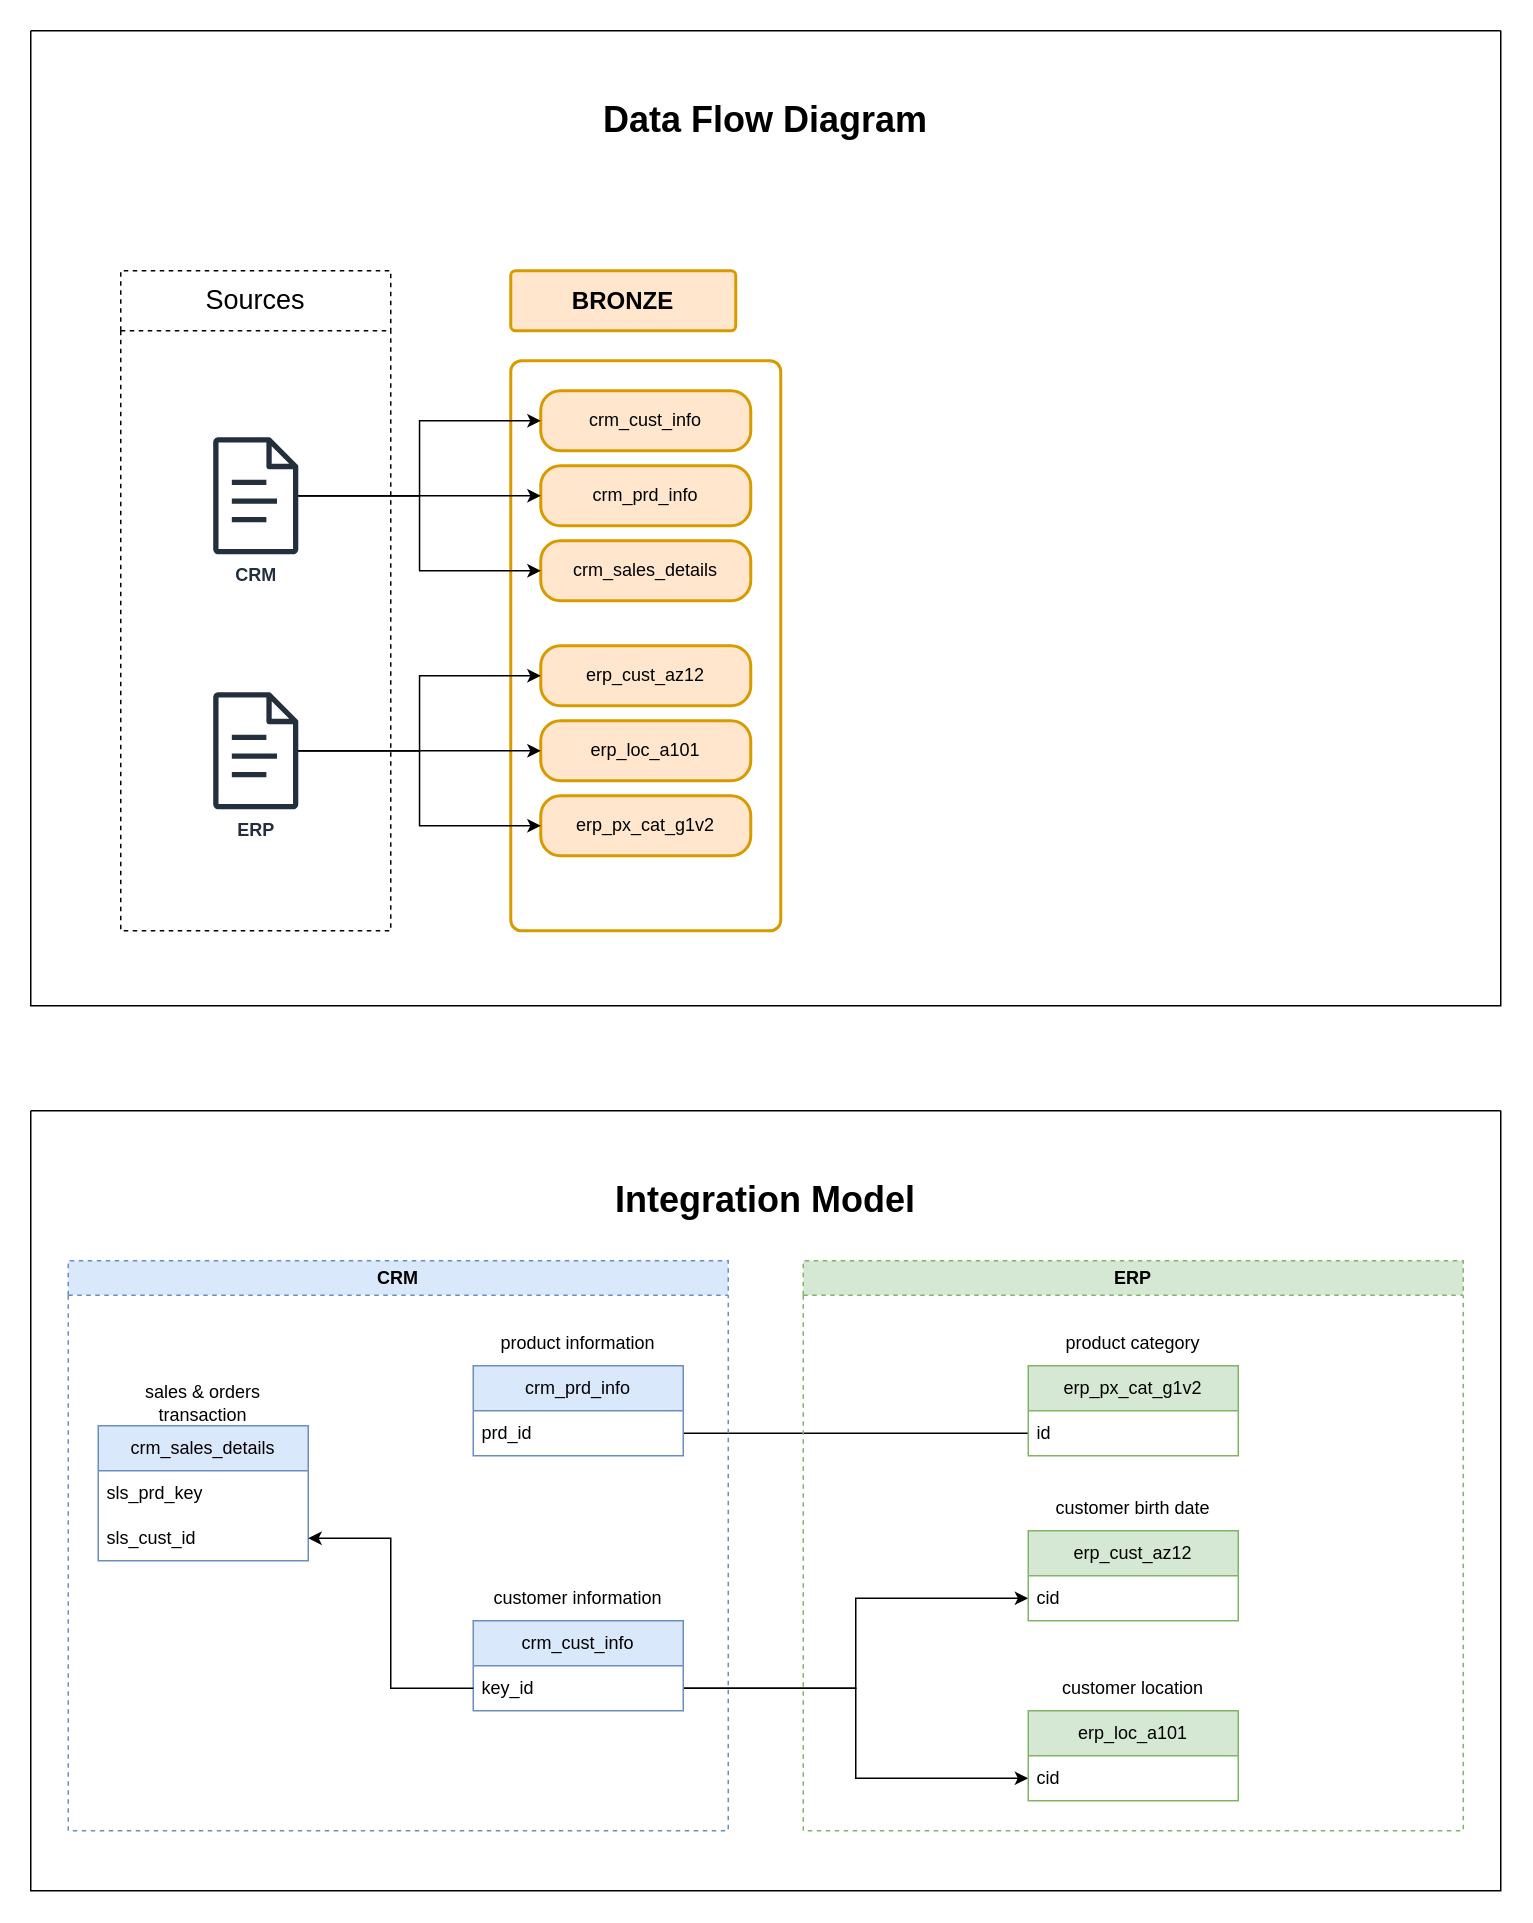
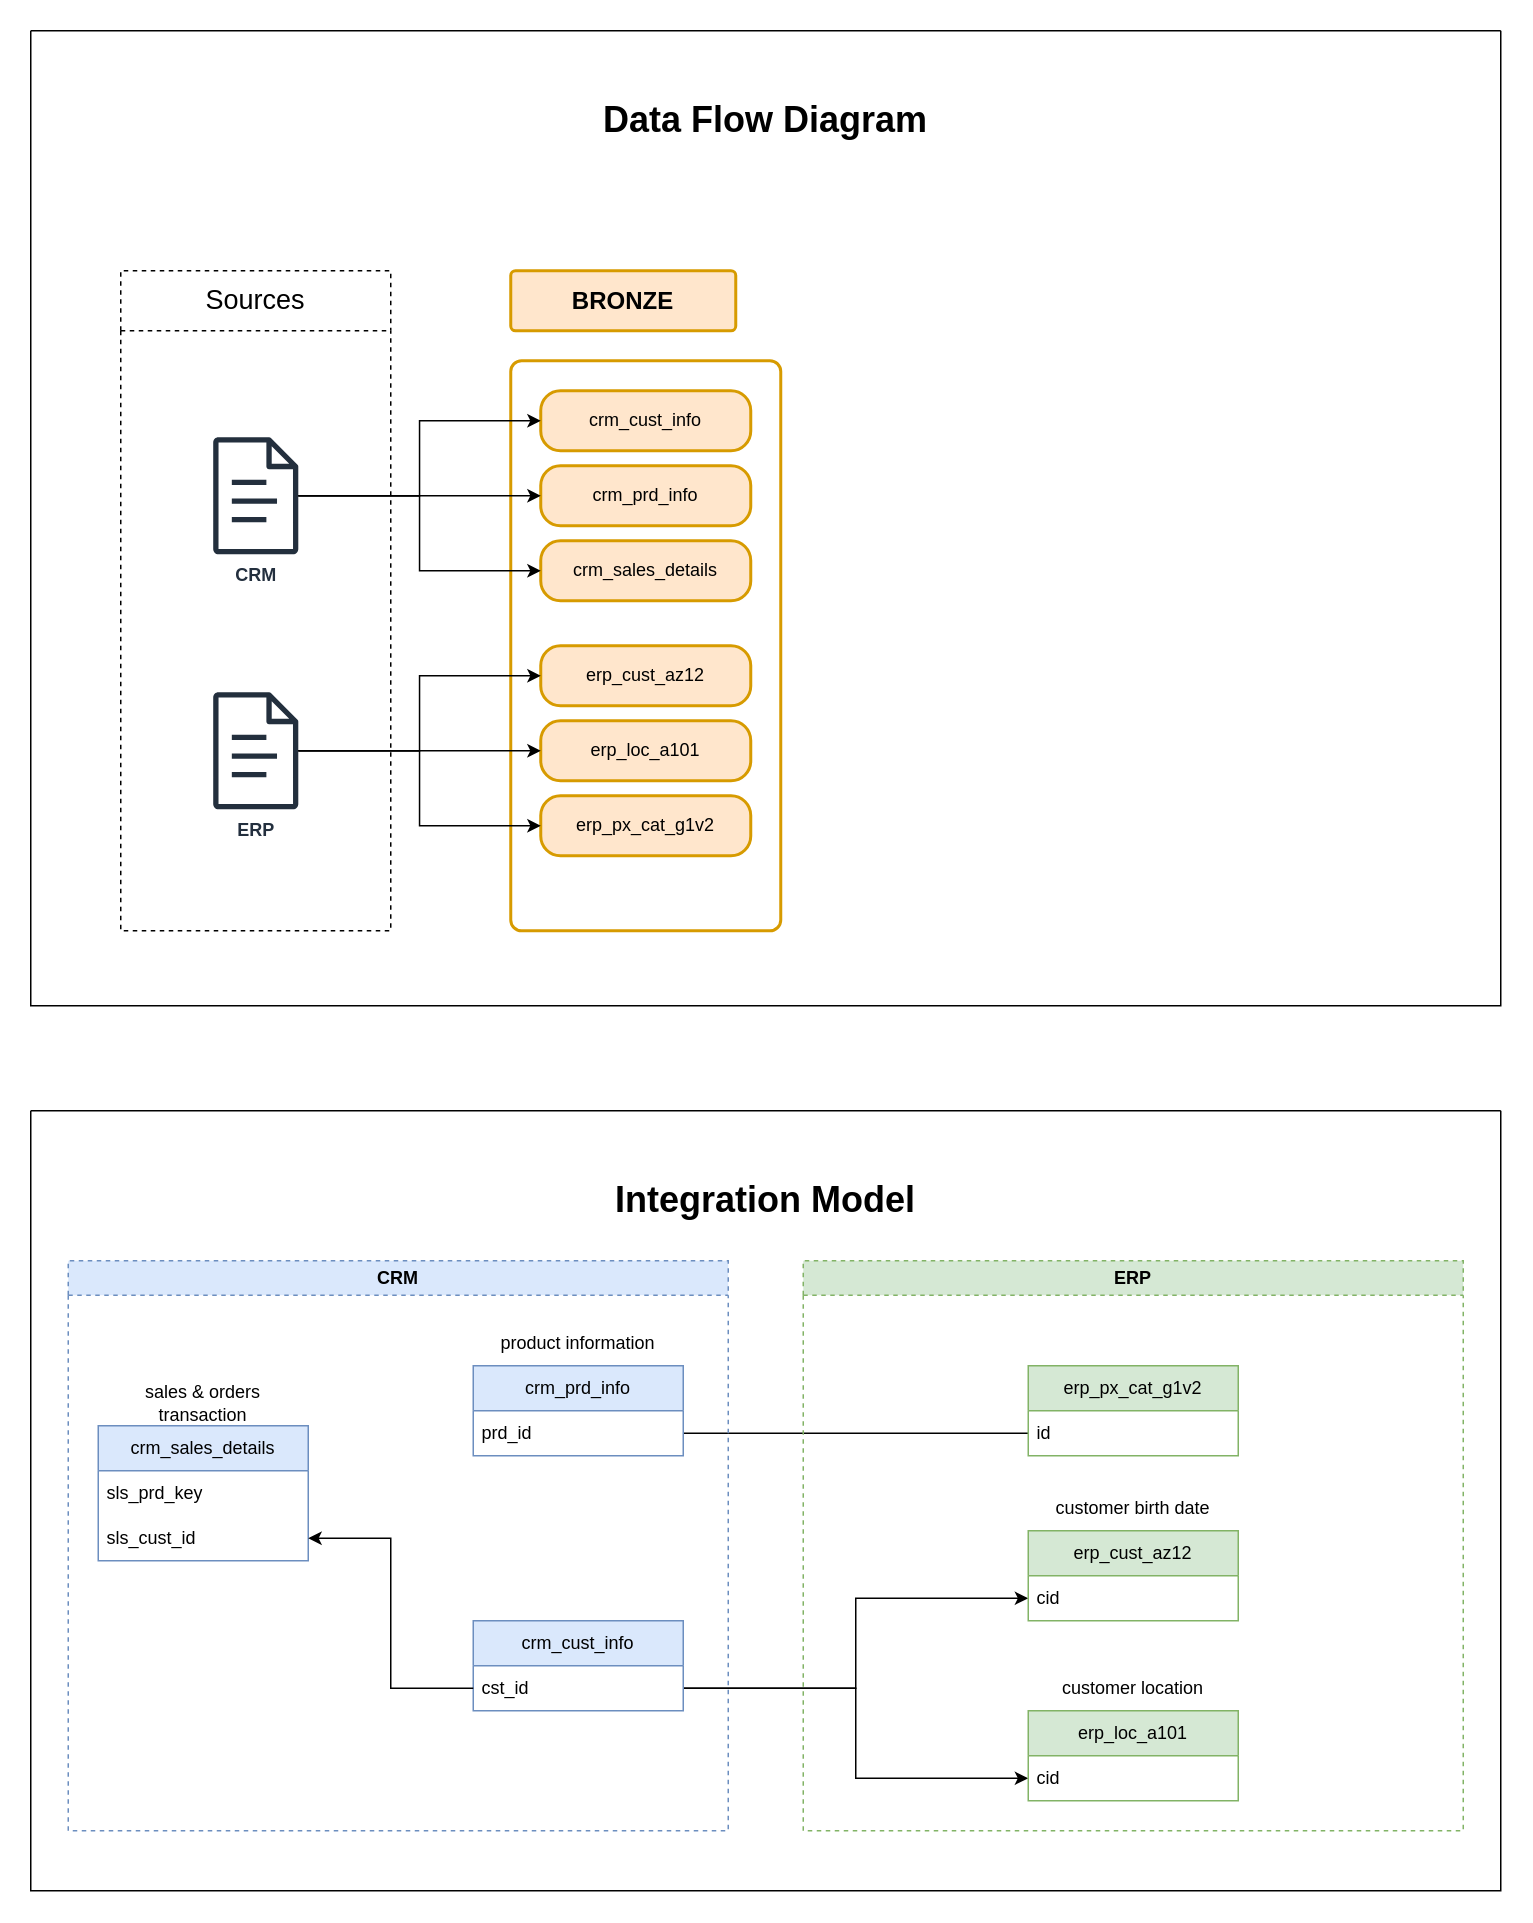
node "product category": removed
node "customer information": removed
node "key_id": label "key_id" -> "cst_id"
